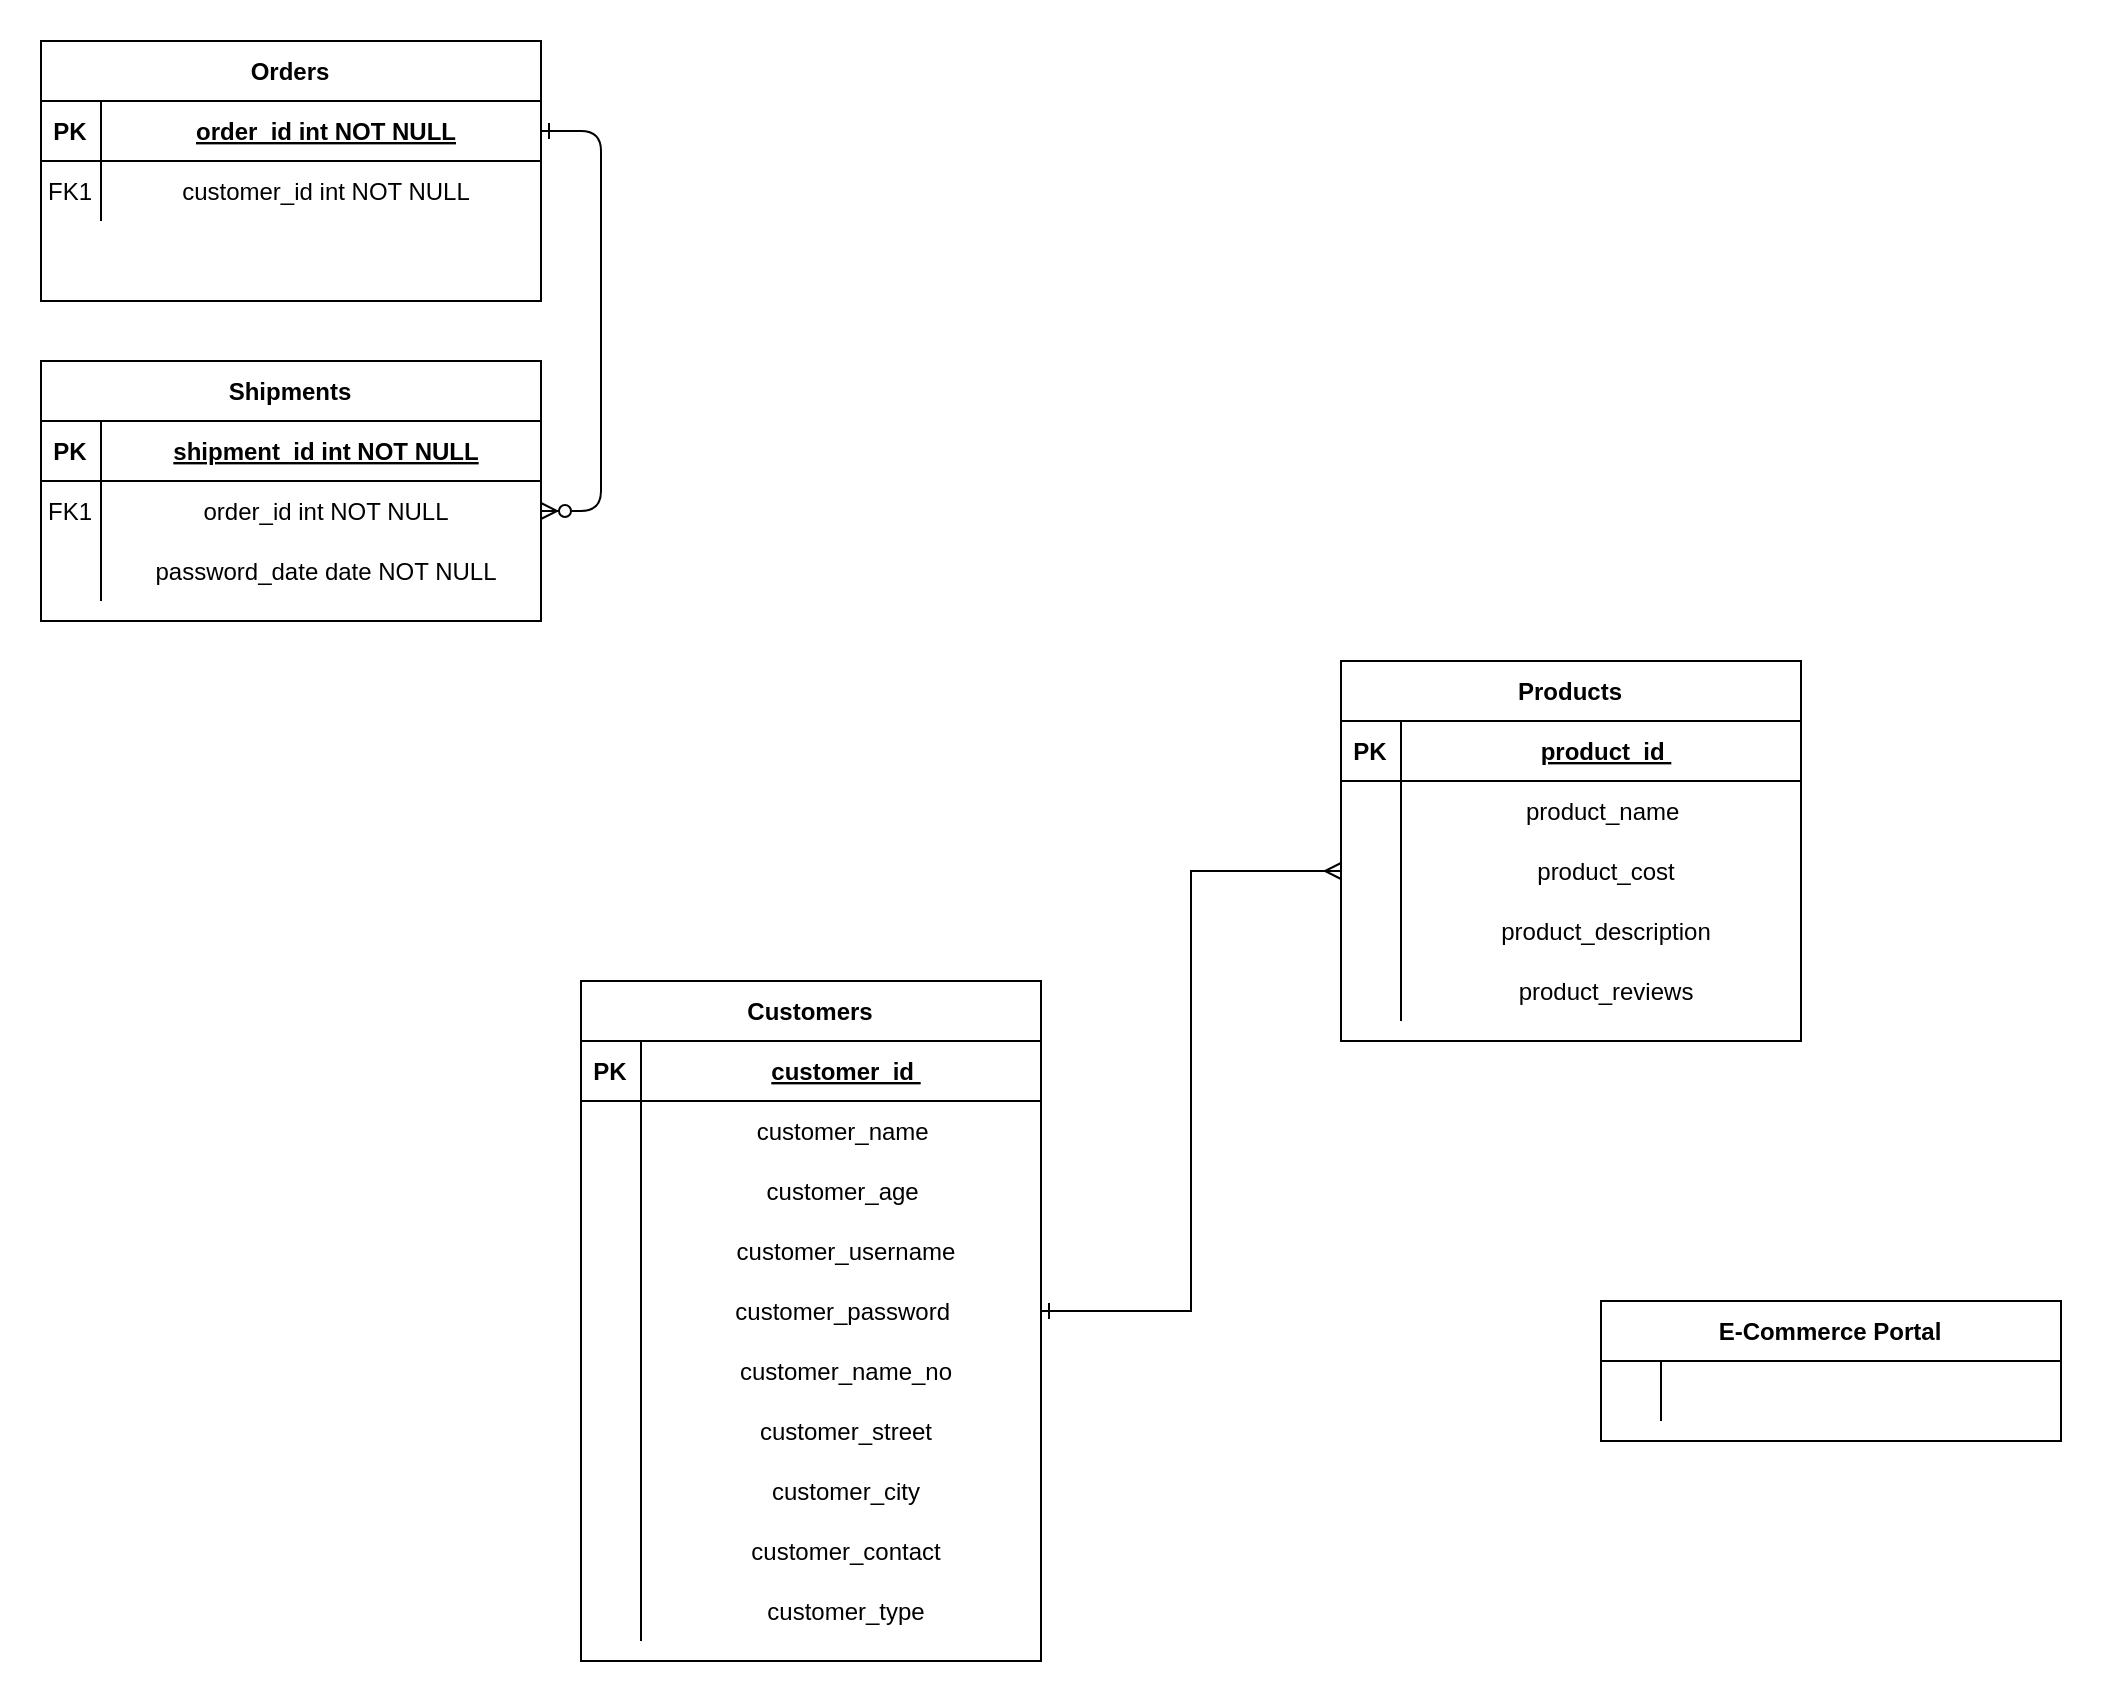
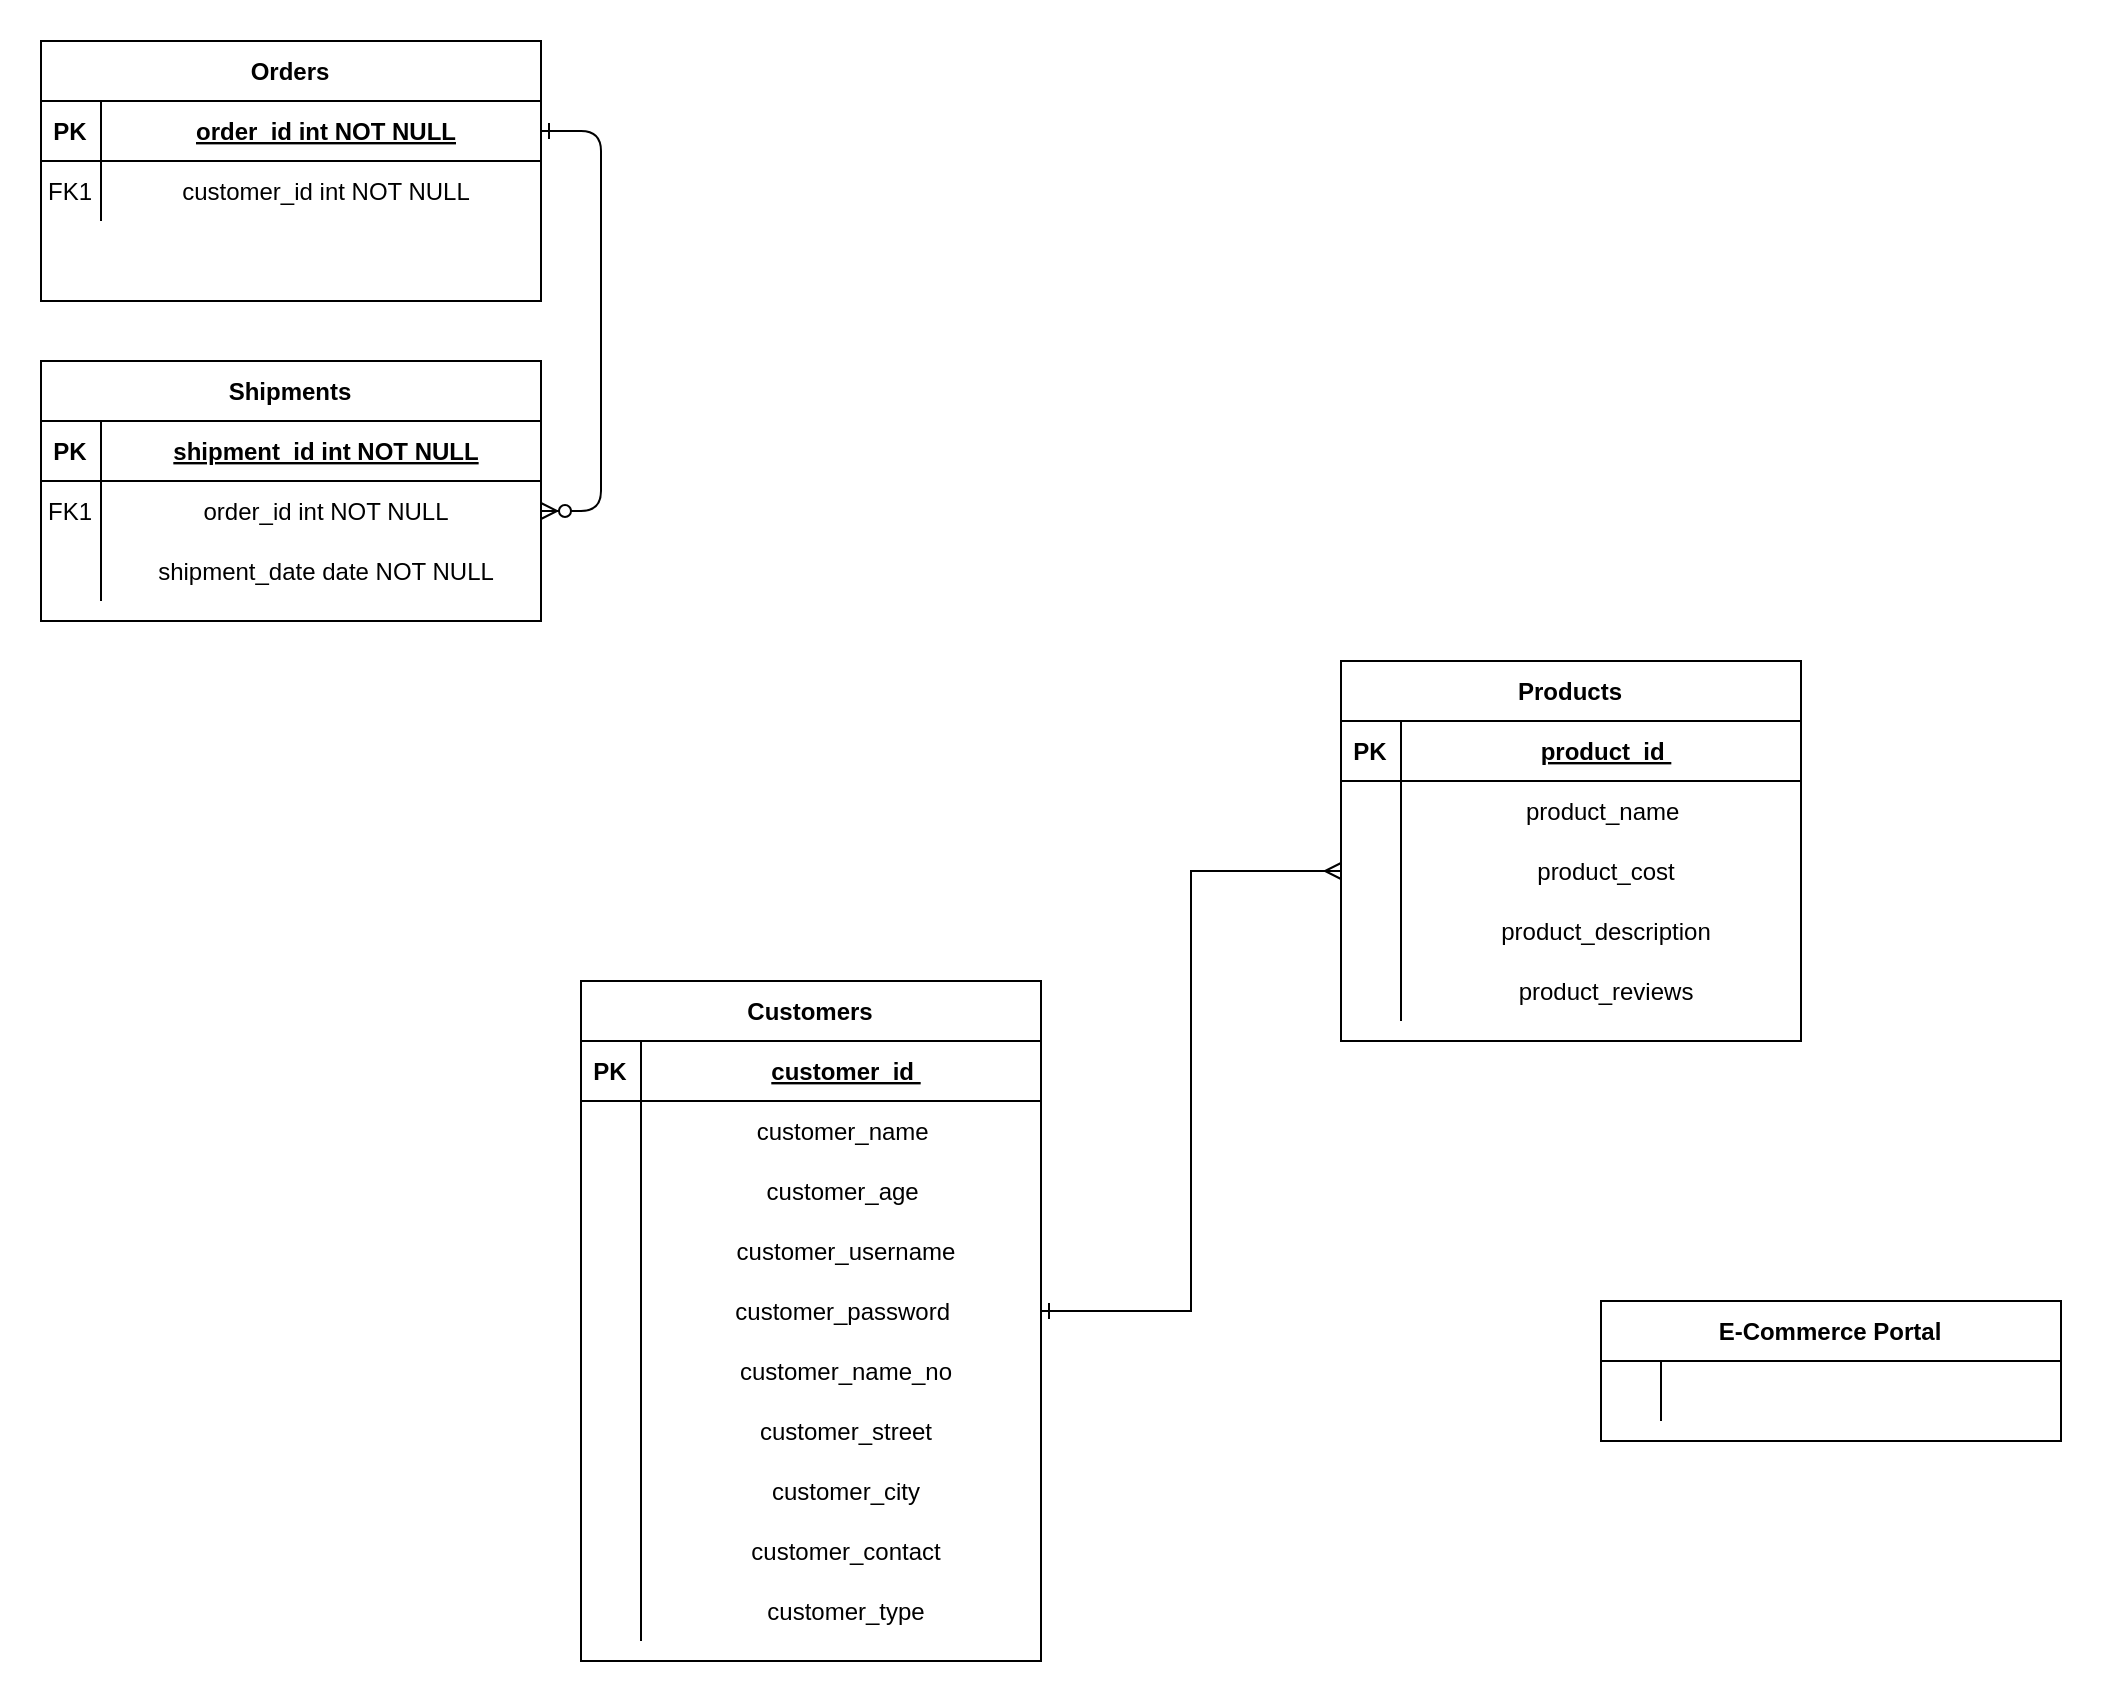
node "password_date date NOT NULL": label "password_date date NOT NULL" -> "shipment_date date NOT NULL"
